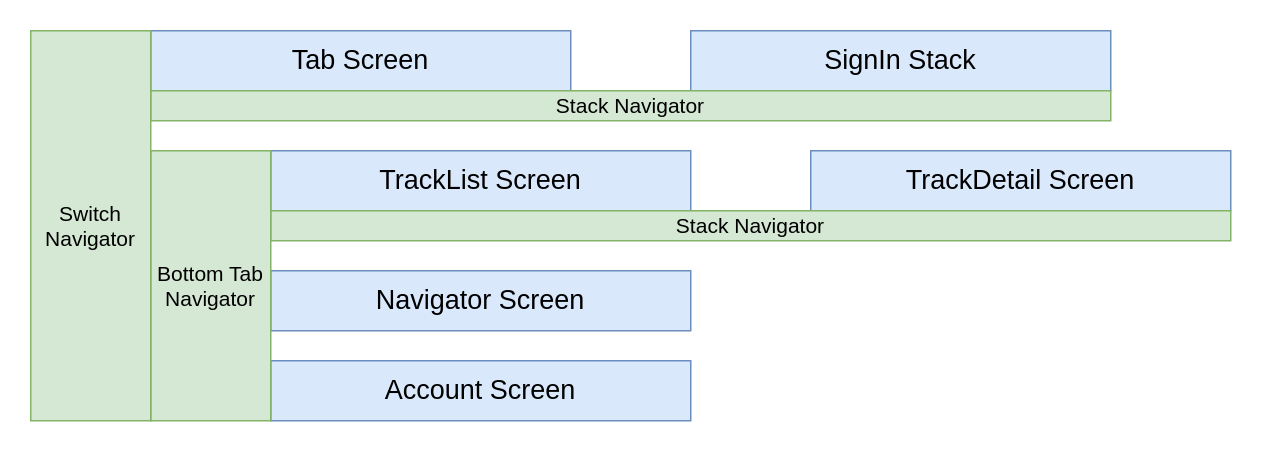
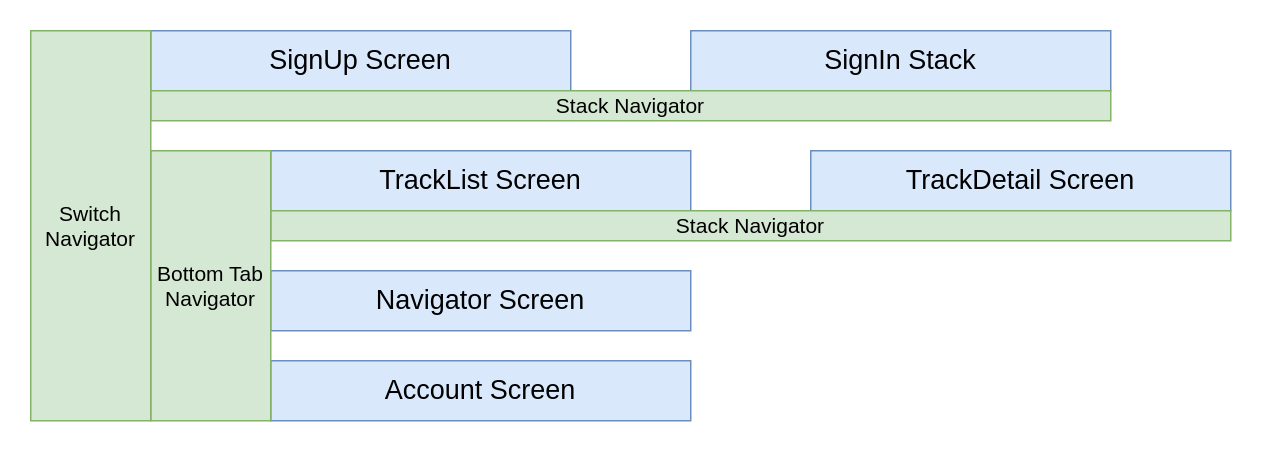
node "Tab Screen": label "Tab Screen" -> "SignUp Screen"
